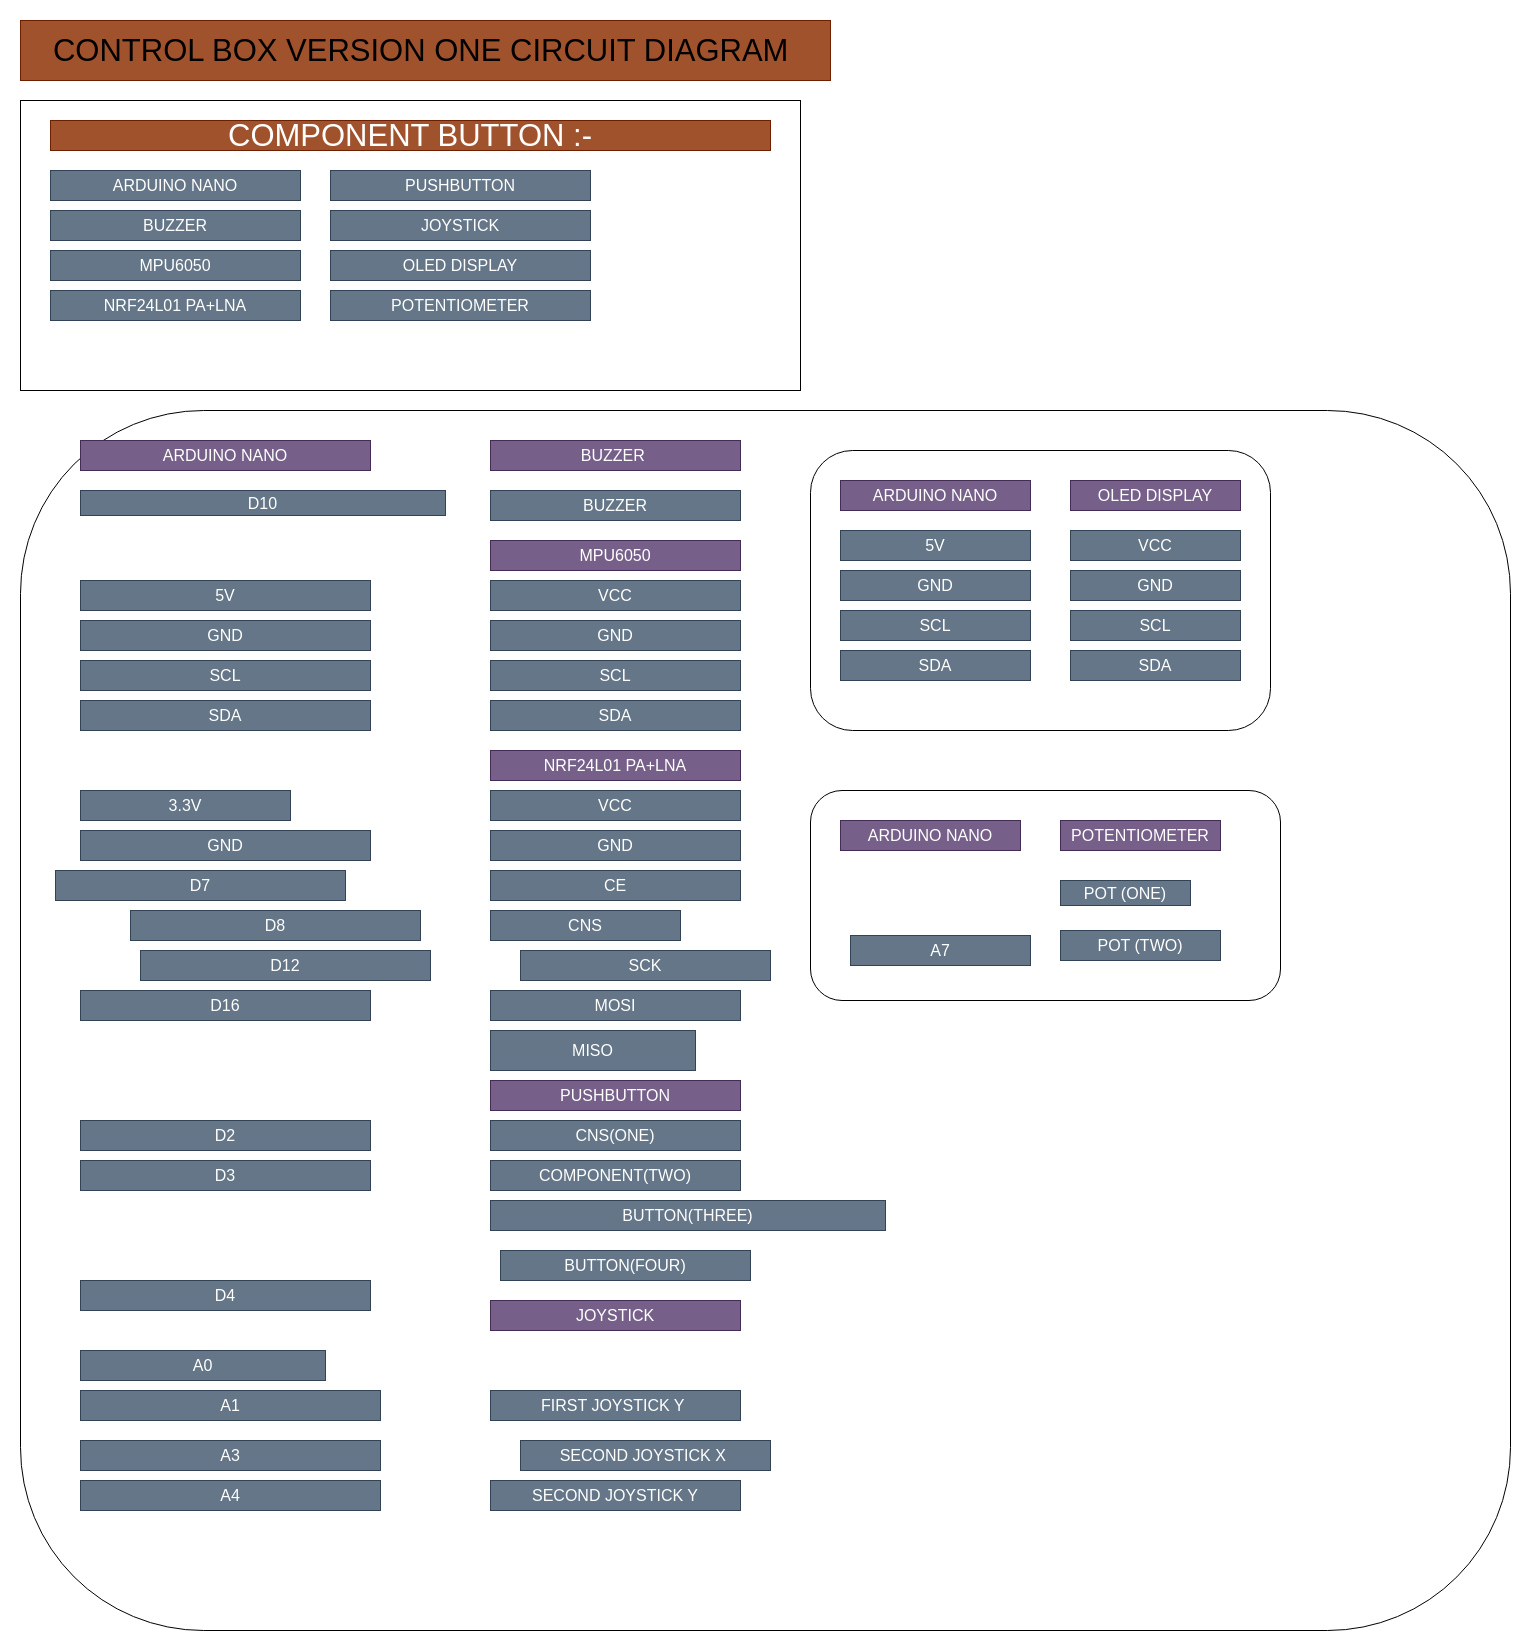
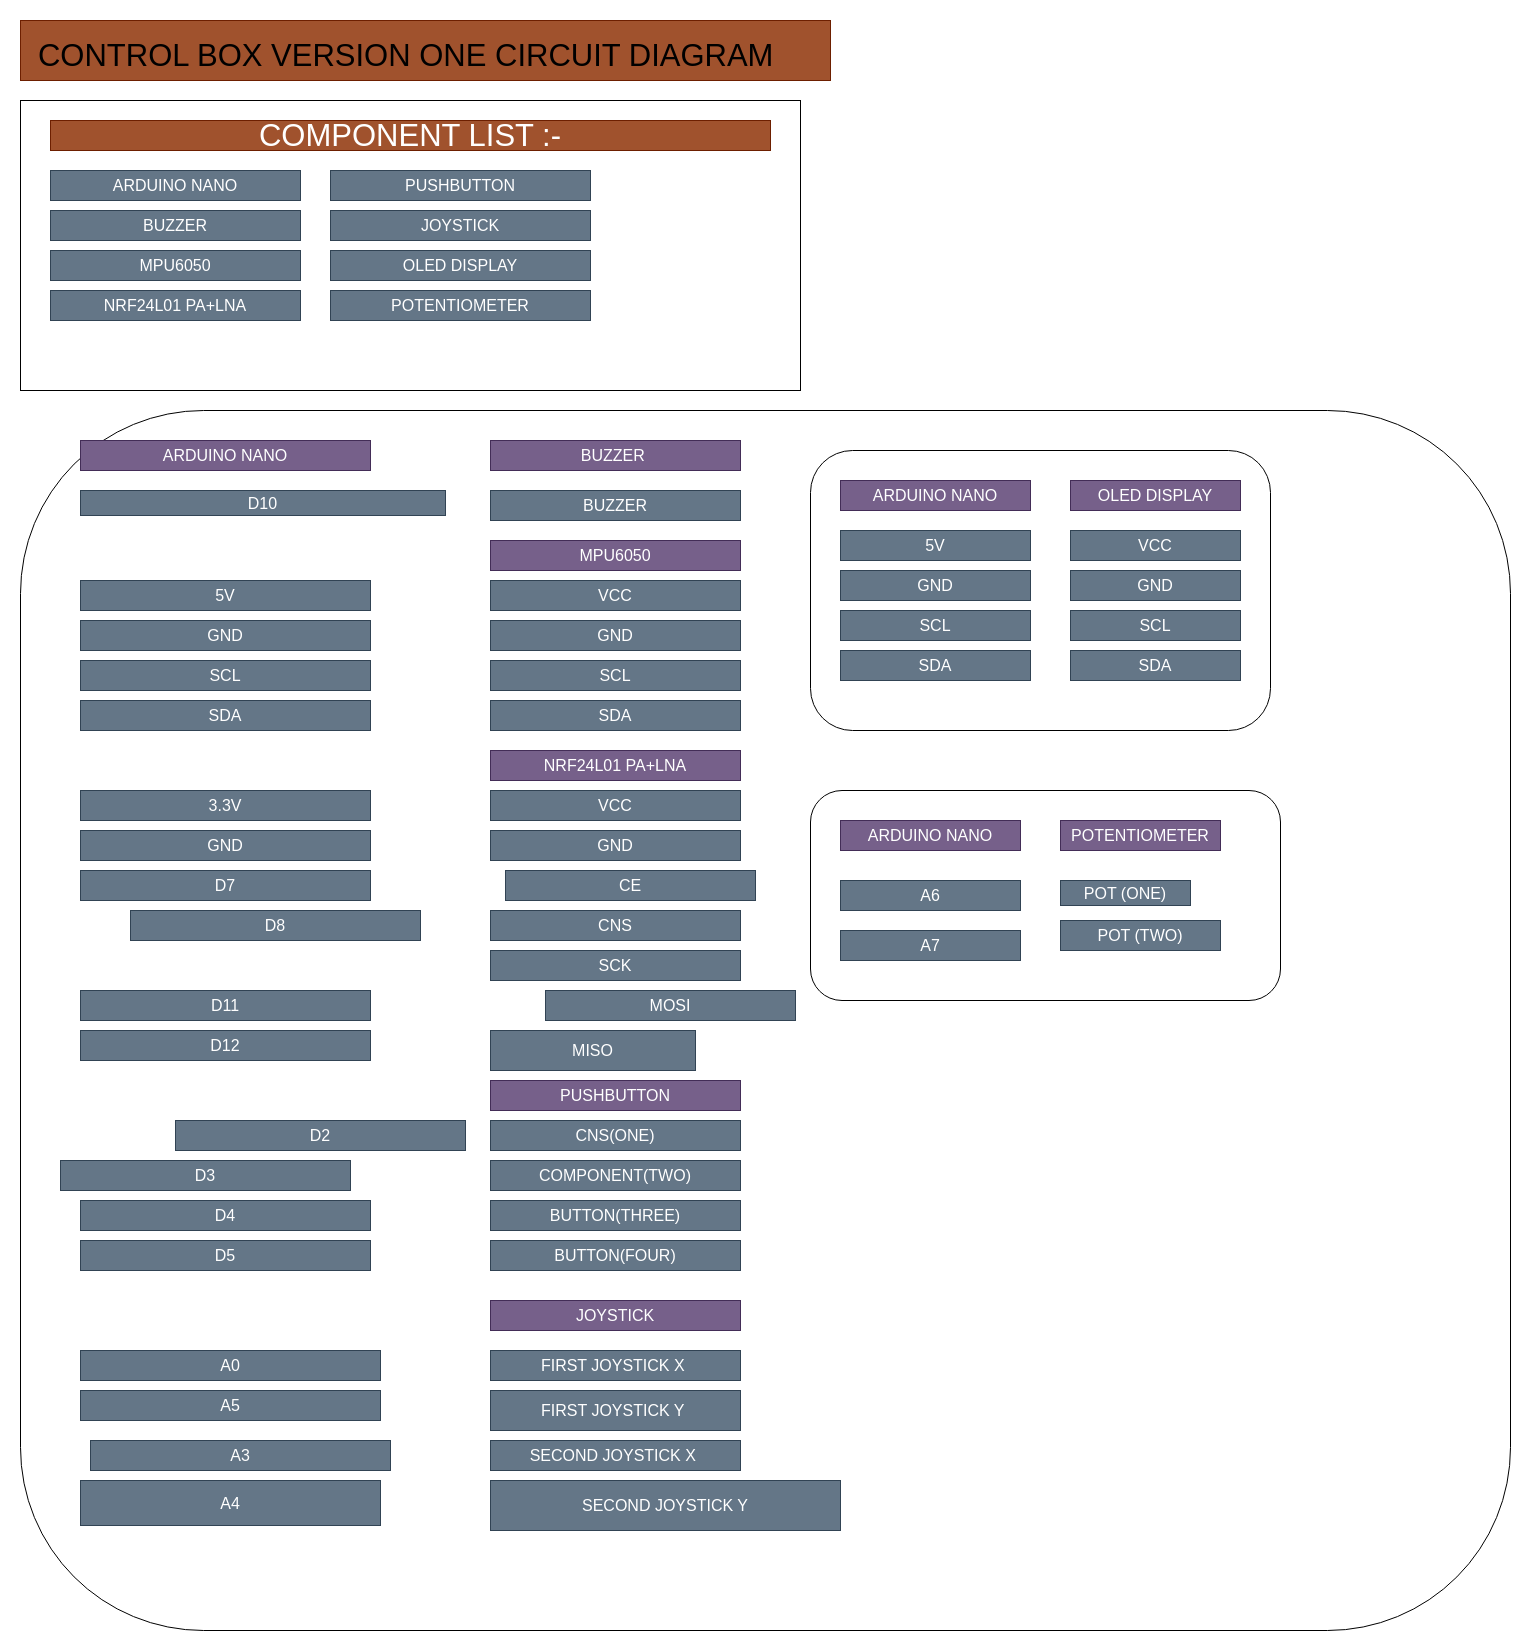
node "CONTROL BOX VERSION ONE CIRCUIT DIAGRAM": moved (426, 51) -> (411, 56)
node "COMPONENT BUTTON :-": label "COMPONENT BUTTON :-" -> "COMPONENT LIST :-"
node "3.3V": size 210x30 -> 290x30
node "D7": moved (201, 886) -> (226, 886)
node "CE": moved (616, 886) -> (631, 886)
node "A6": added
node "CNS": size 190x30 -> 250x30
node "POT (TWO)": moved (1141, 946) -> (1141, 936)
node "A7": moved (941, 951) -> (931, 946)
node "D12": moved (286, 966) -> (226, 1046)
node "SCK": moved (646, 966) -> (616, 966)
node "D16": label "D16" -> "D11"
node "MOSI": moved (616, 1006) -> (671, 1006)
node "D2": moved (226, 1136) -> (321, 1136)
node "D3": moved (226, 1176) -> (206, 1176)
node "BUTTON(THREE)": size 395x30 -> 250x30
node "D5": added
node "BUTTON(FOUR)": moved (626, 1266) -> (616, 1256)
node "D4": moved (226, 1296) -> (226, 1216)
node "A0": size 245x30 -> 300x30
node "FIRST JOYSTICK X": added
node "A1": label "A1" -> "A5"
node "FIRST JOYSTICK Y": size 250x30 -> 250x40
node "A3": moved (231, 1456) -> (241, 1456)
node "SECOND JOYSTICK X": moved (646, 1456) -> (616, 1456)
node "A4": size 300x30 -> 300x45
node "SECOND JOYSTICK Y": size 250x30 -> 350x50
